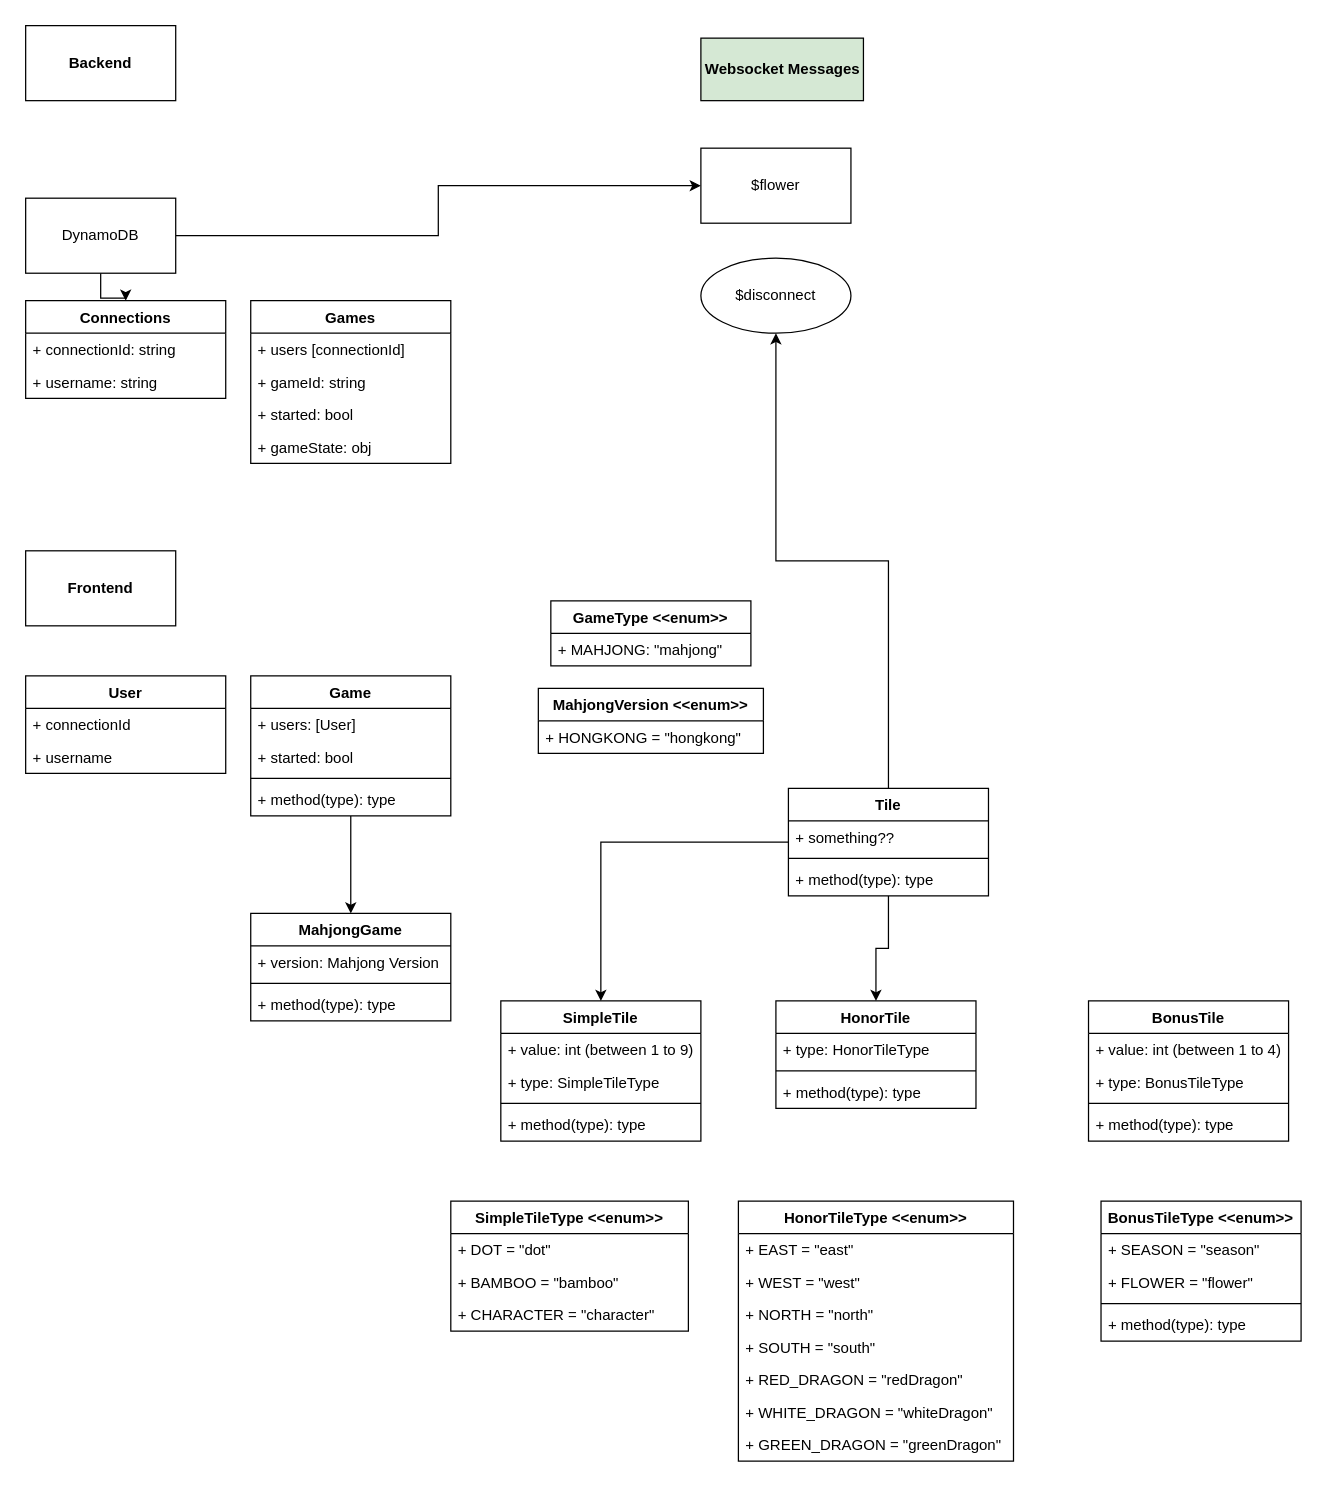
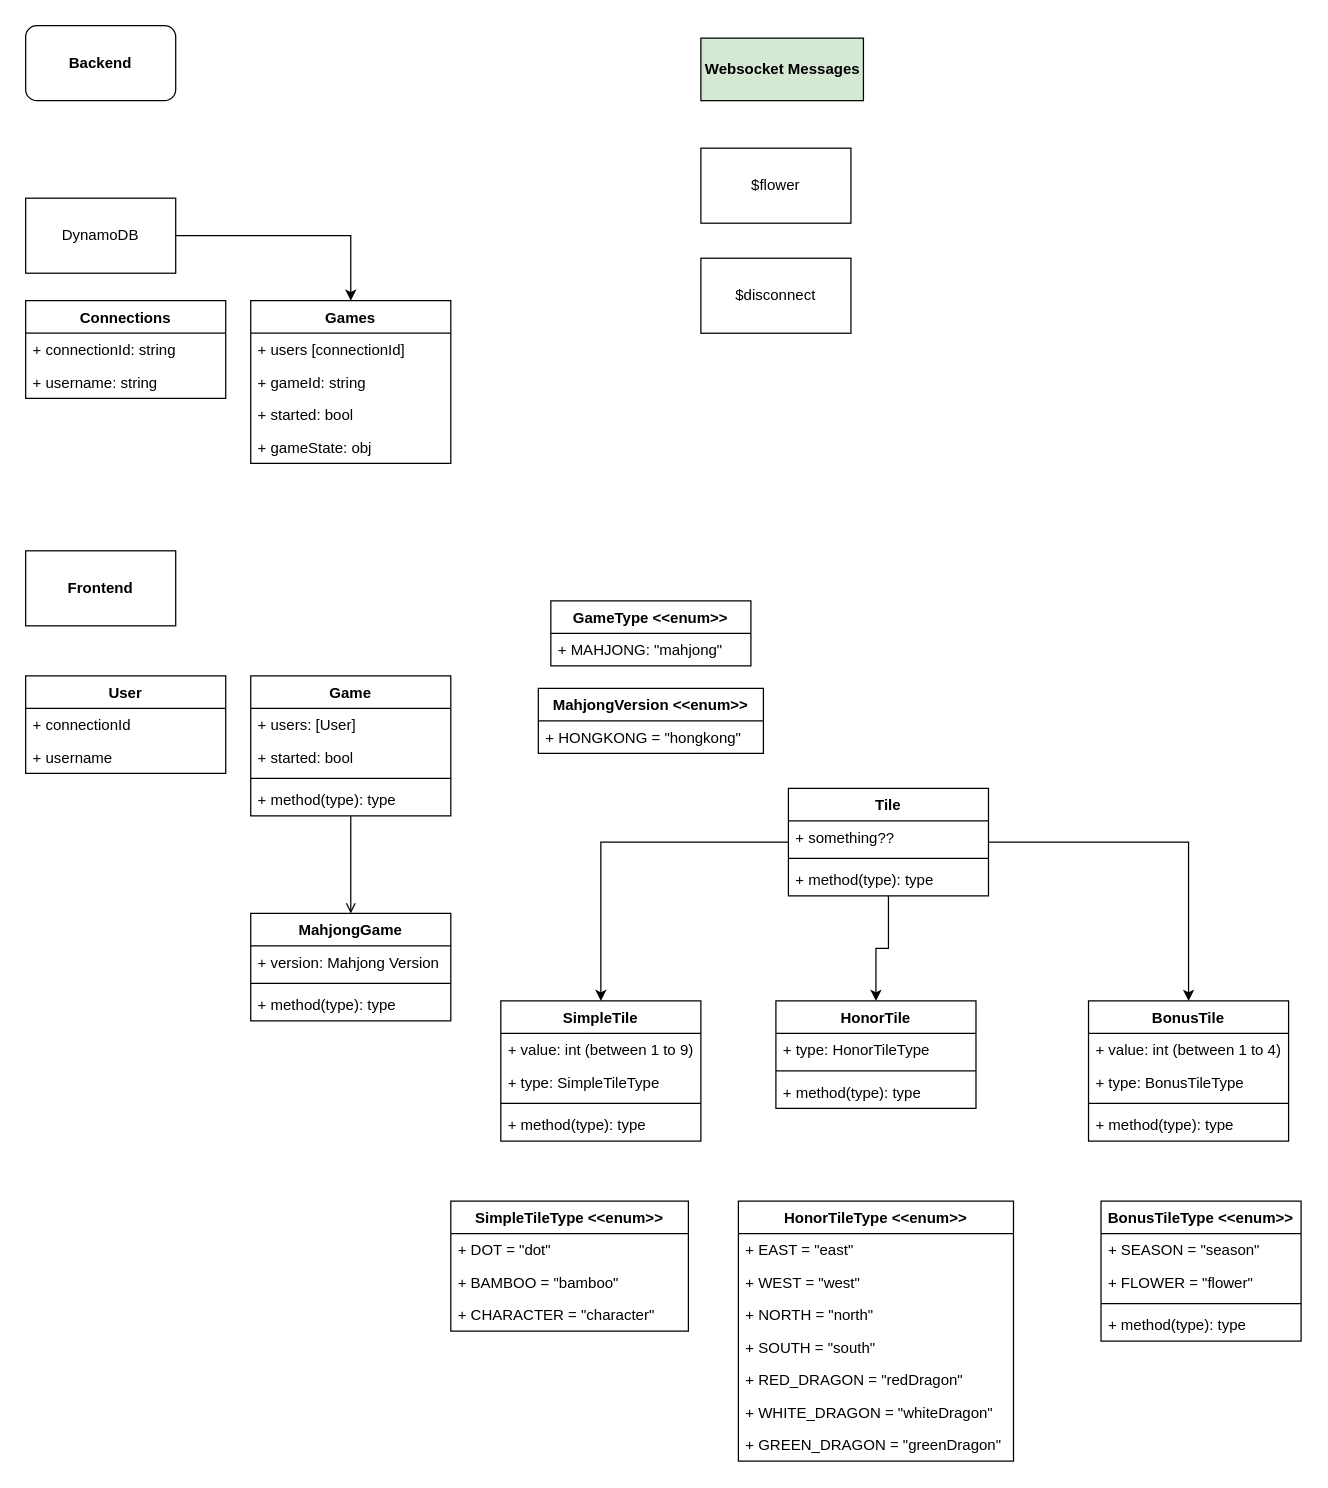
node "Backend": shape rectangle -> rounded rectangle
edge "DynamoDB" -> "$flower": now "DynamoDB" -> "Games"
node "$disconnect": shape ellipse -> rectangle
edge "DynamoDB" -> "Connections": removed
edge "Tile" -> "$disconnect": now "Tile" -> "BonusTile"
edge "Game" -> "MahjongGame": arrowhead classic -> open
